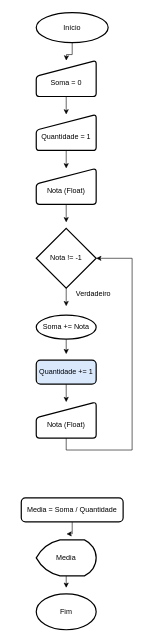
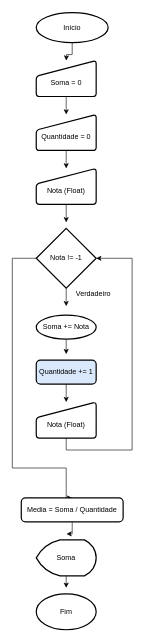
node "Quantidade = 1": label "Quantidade = 1" -> "Quantidade = 0"
edge "Nota != -1" -> "Media = Soma / Quantidade": added
node "Media": label "Media" -> "Soma"
